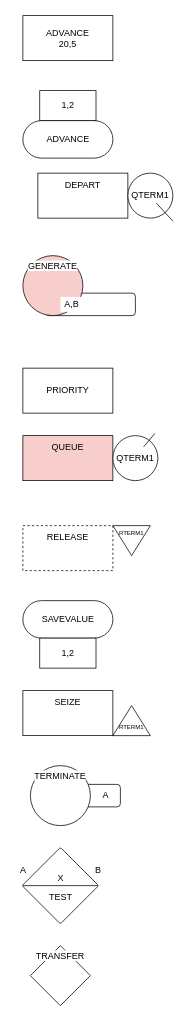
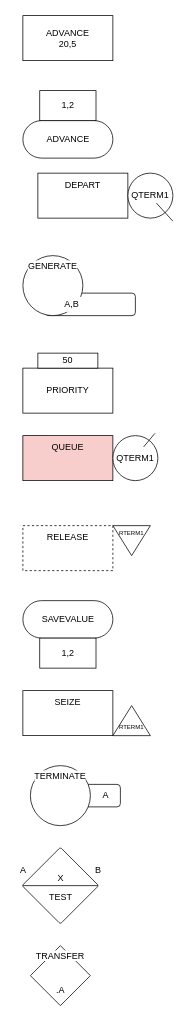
node "GENERATE": fillcolor #f8cecc -> #ffffff
node "50": added
node ".A": added
